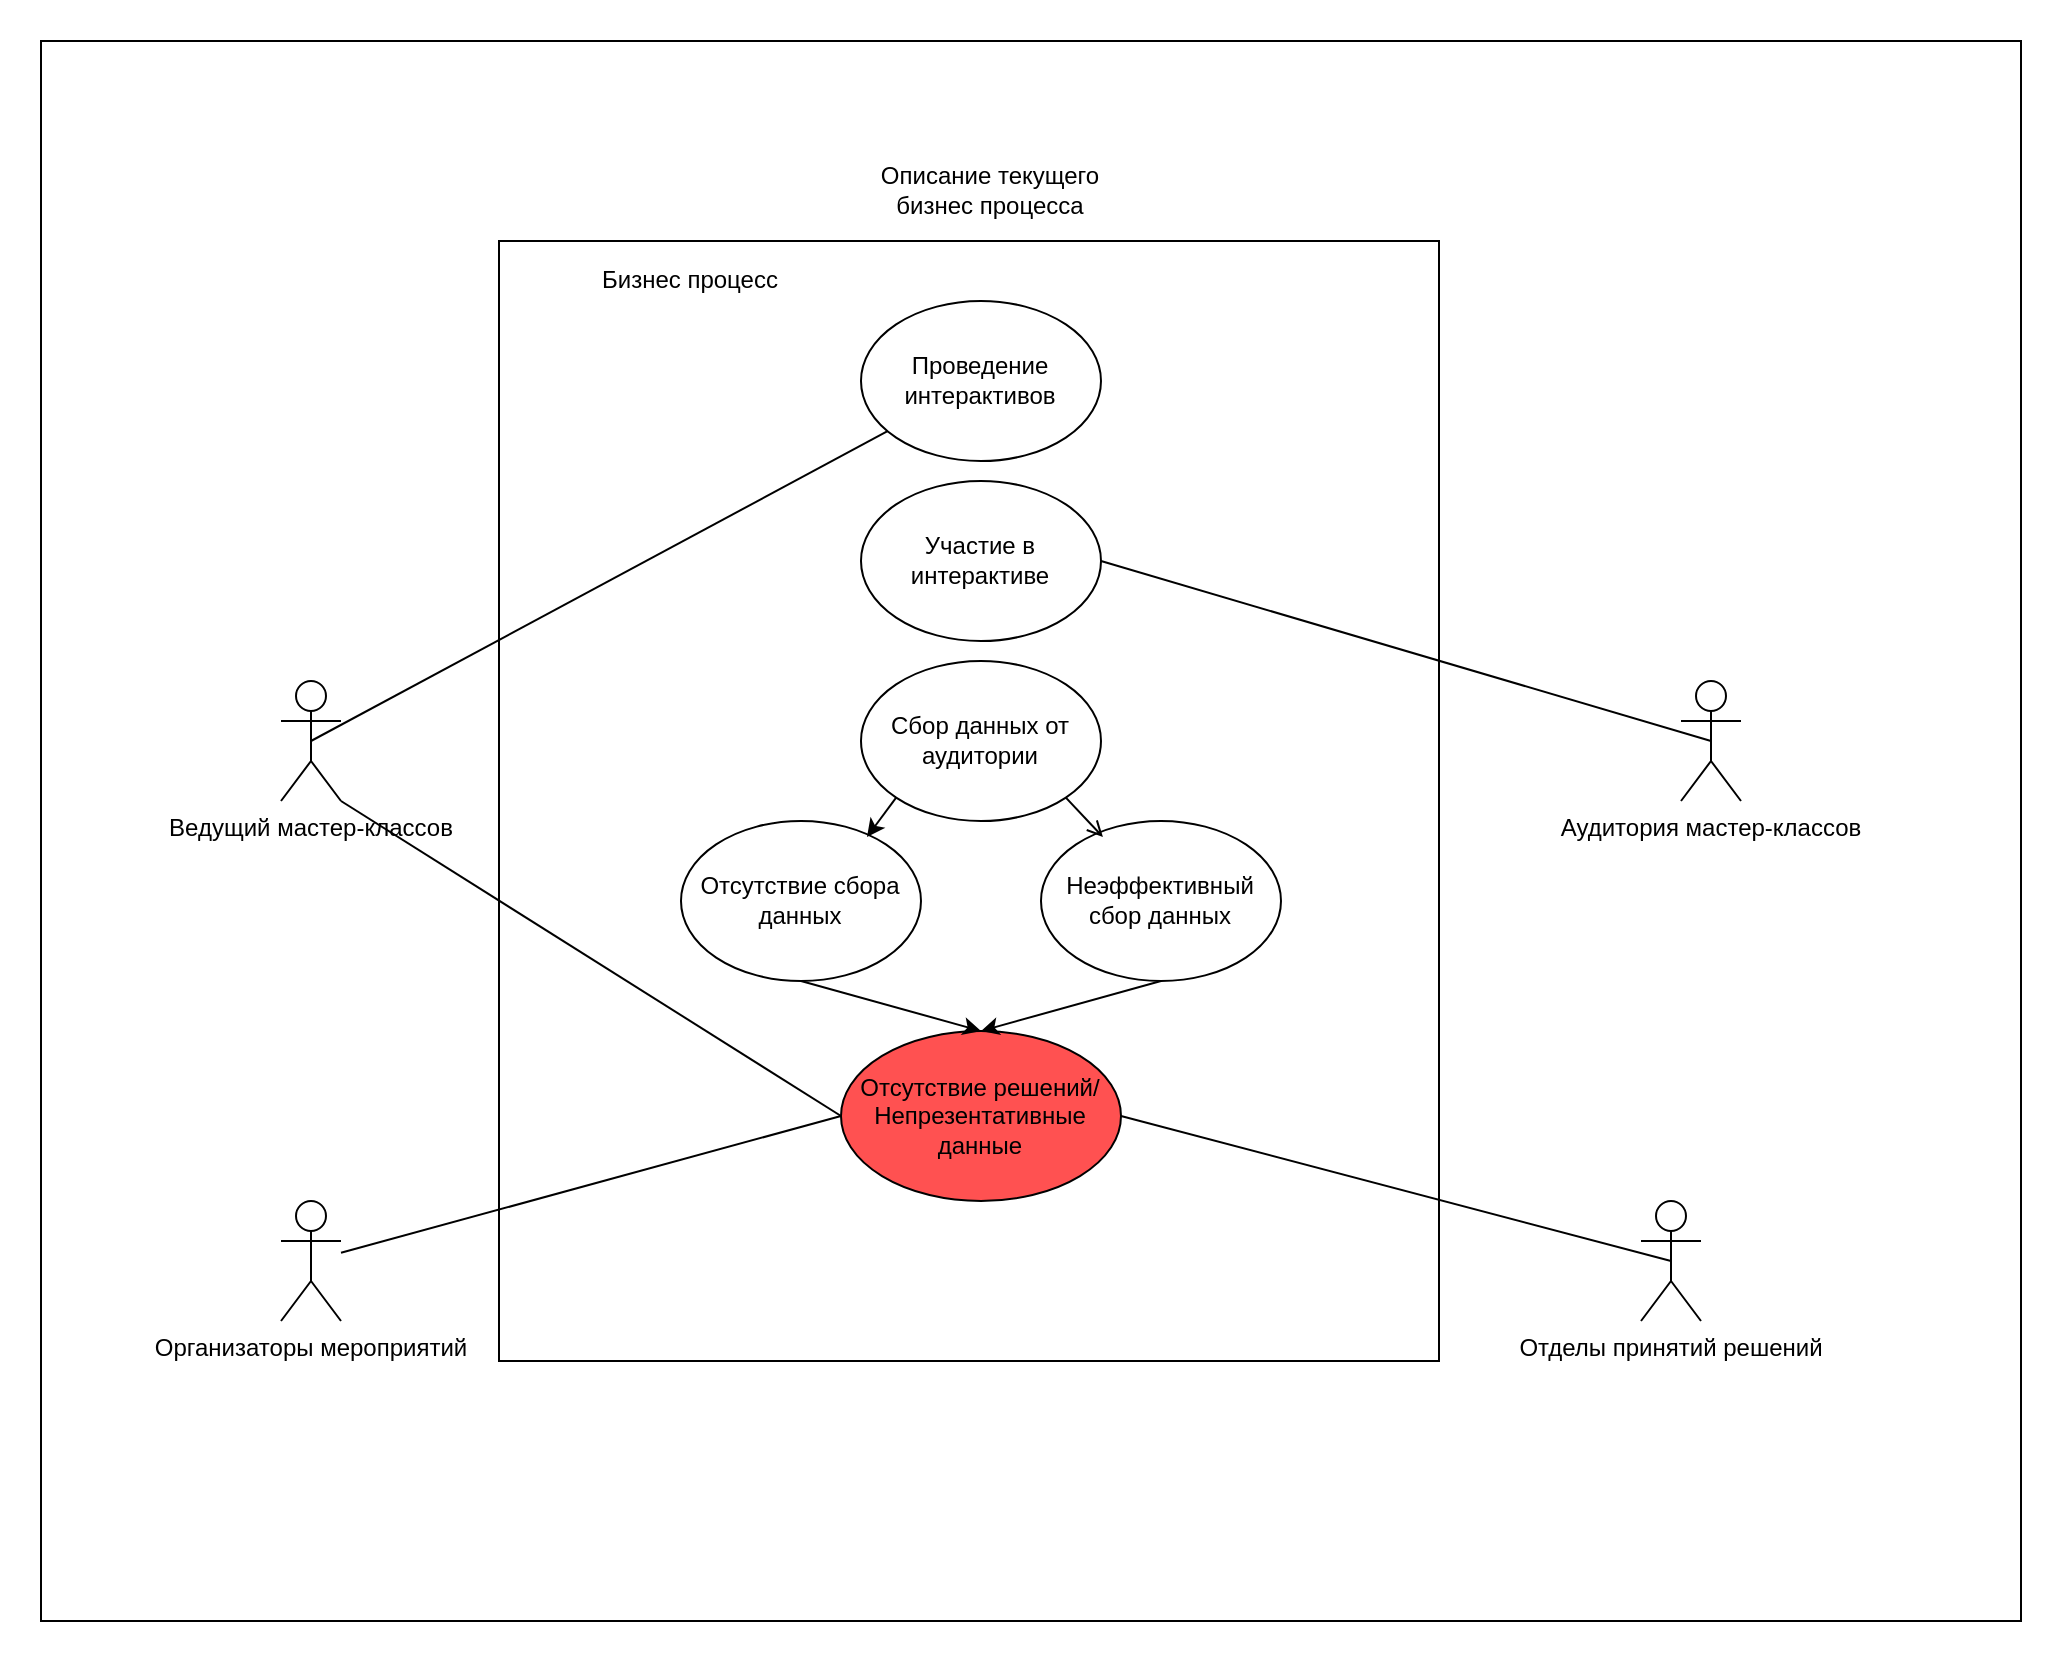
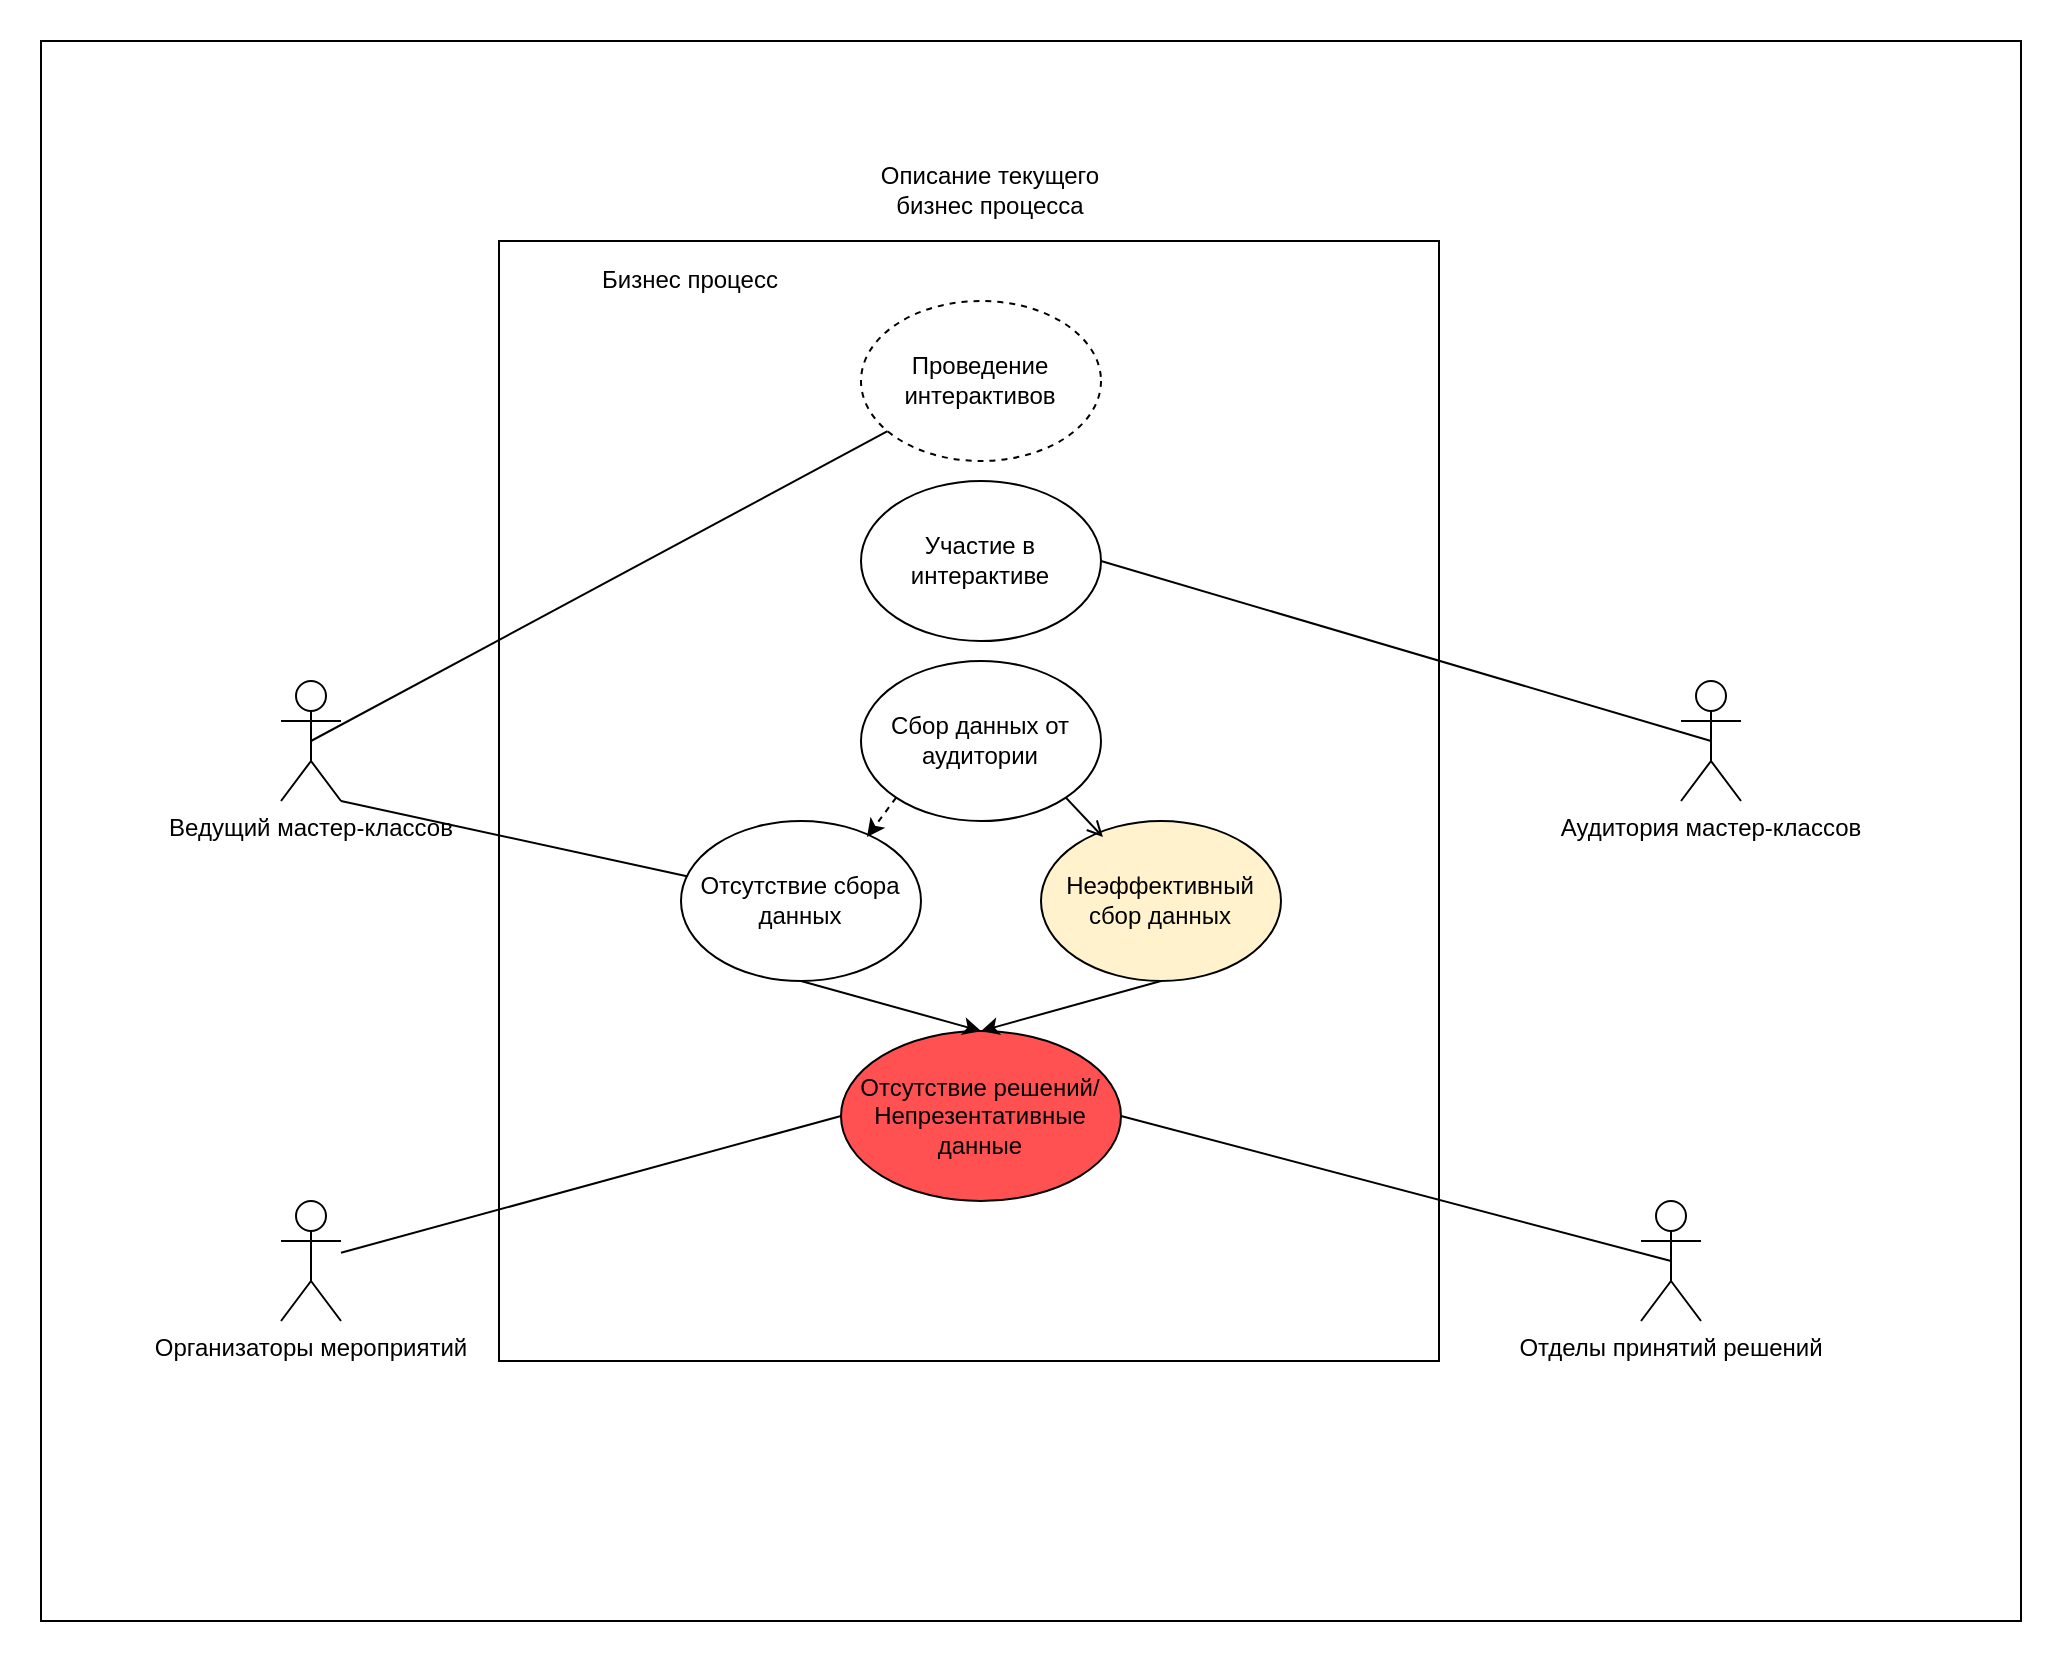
node "Проведение интерактивов": style solid -> dashed
edge "Сбор данных от аудитории" -> "Отсутствие сбора данных": style solid -> dashed
node "Неэффективный сбор данных": fillcolor #ffffff -> #fff2cc
edge "Ведущий мастер-классов" -- "Отсутствие решений/ Непрезентативные данные": now "Ведущий мастер-классов" -- "Отсутствие сбора данных"
